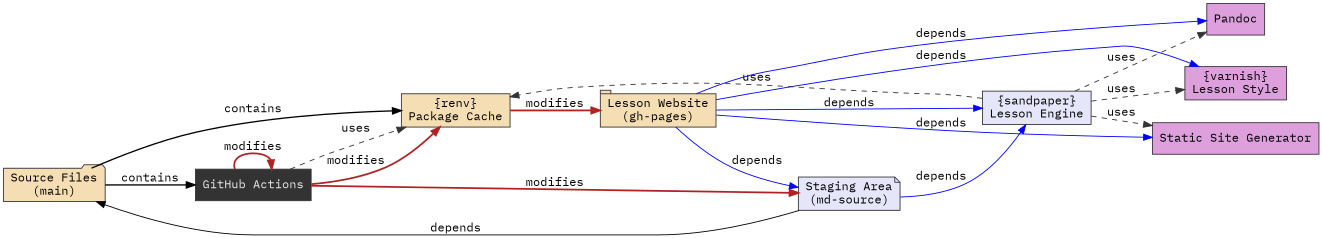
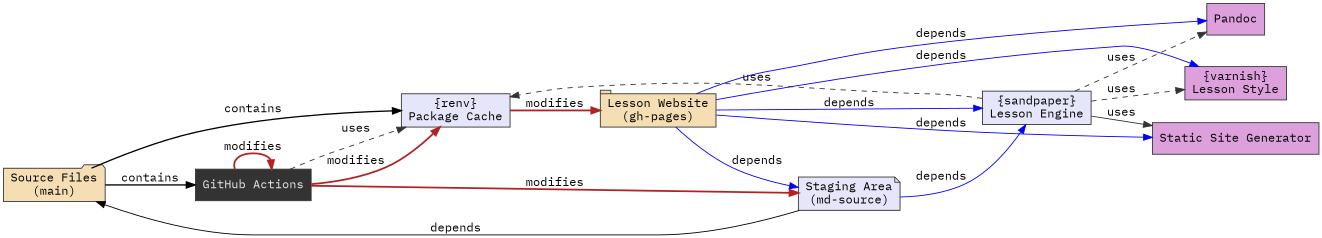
node "{renv} Package Cache": fillcolor wheat -> lavender
edge "{sandpaper} Lesson Engine" -> "Static Site Generator": style dashed -> solid
